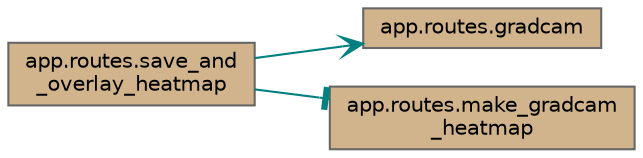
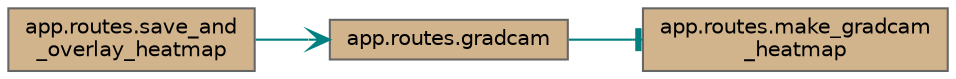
edge "app.routes.save_and _overlay_heatmap" -> "app.routes.make_gradcam _heatmap": now "app.routes.gradcam" -> "app.routes.make_gradcam _heatmap"
